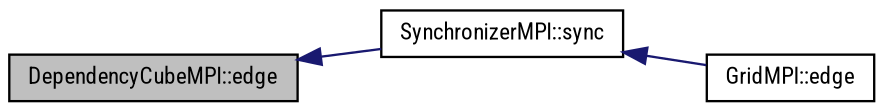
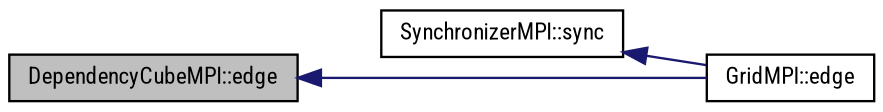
edge "SynchronizerMPI::sync" -> "DependencyCubeMPI::edge": now "GridMPI::edge" -> "DependencyCubeMPI::edge"
